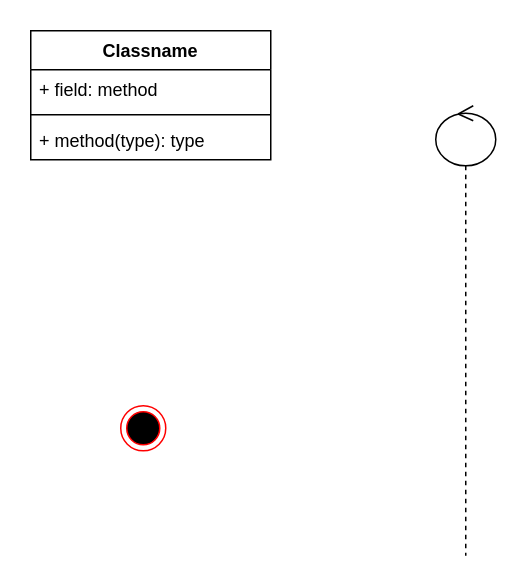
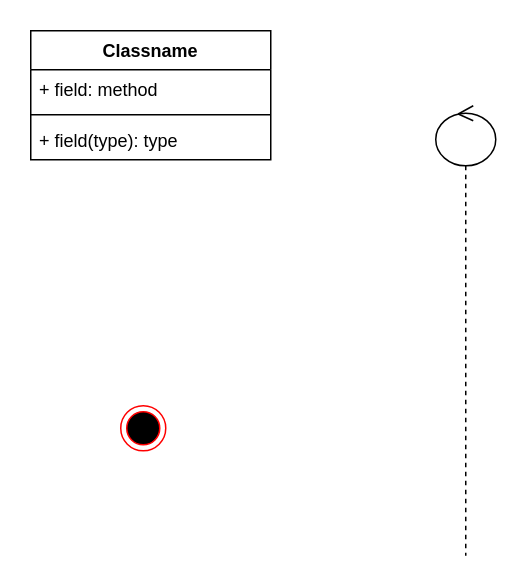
node "+ method(type): type": label "+ method(type): type" -> "+ field(type): type"
